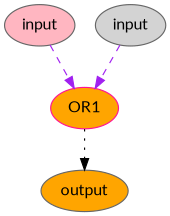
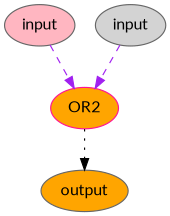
node "OR1": label "OR1" -> "OR2"
